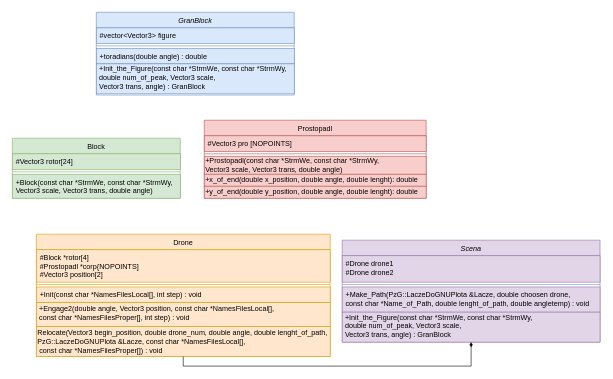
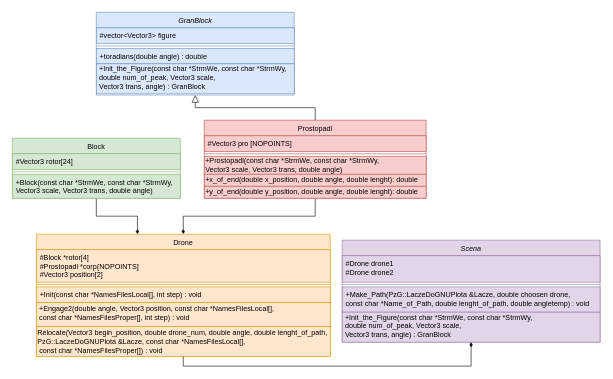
edge "Prostopadl" -> "GranBlock": added
edge "Prostopadl" -> "Drone": added
edge "Block" -> "Drone": added
